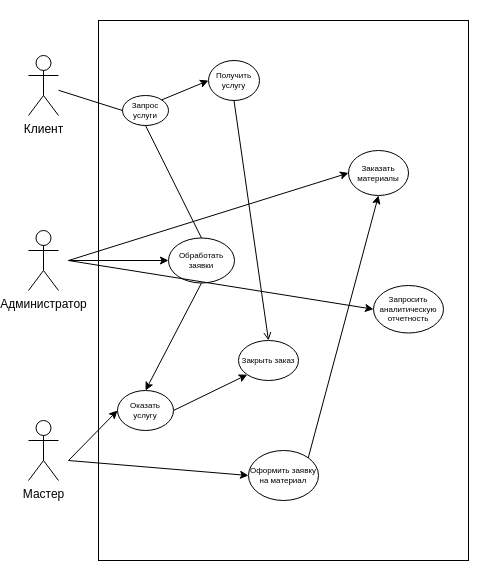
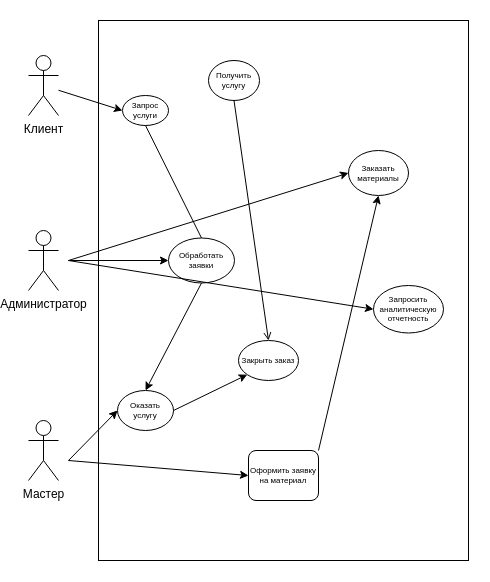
edge "Запрос услуги" -> "Получить услугу": removed
edge "Клиент" -- "Запрос услуги": arrowhead none -> classic
node "Оформить заявку на материал": shape ellipse -> rounded rectangle
